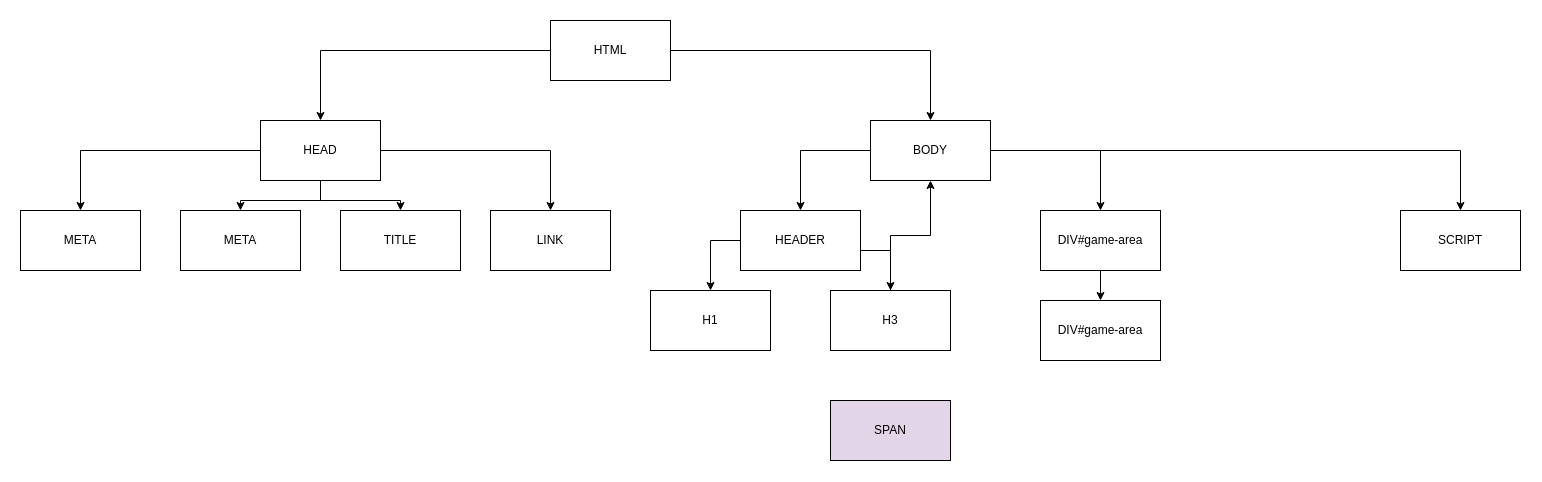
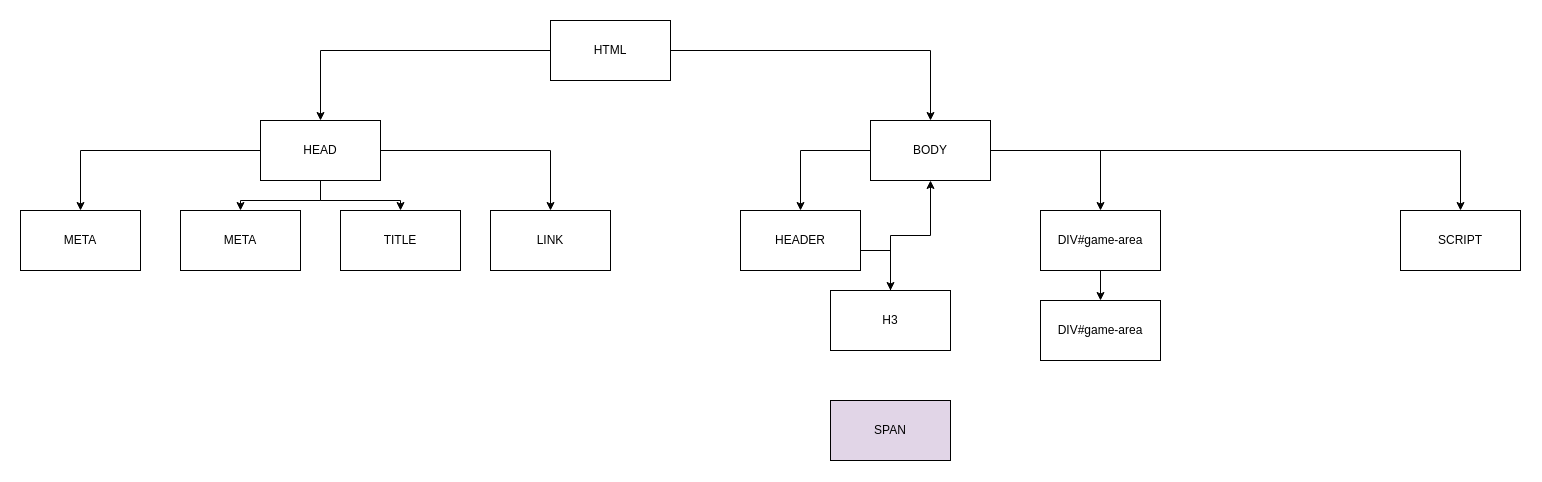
edge "HEADER" -> "H1": removed
node "H1": removed
